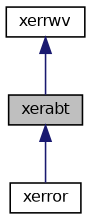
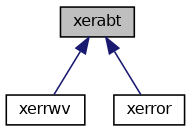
edge "xerabt" -> "xerrwv": reversed
